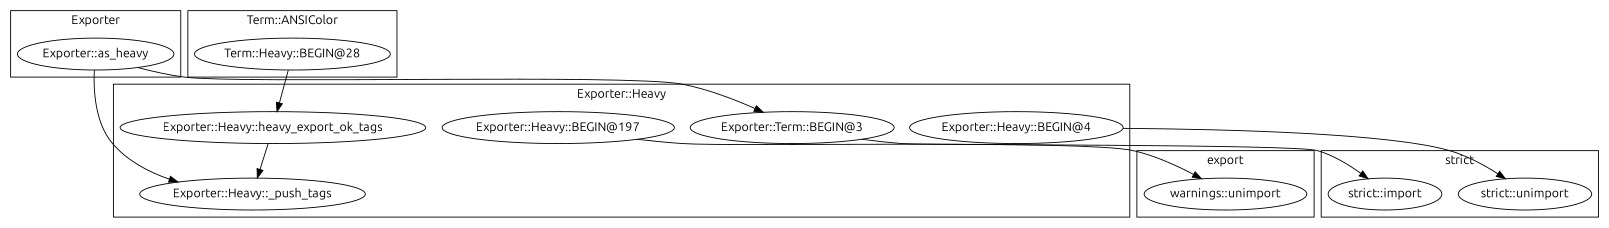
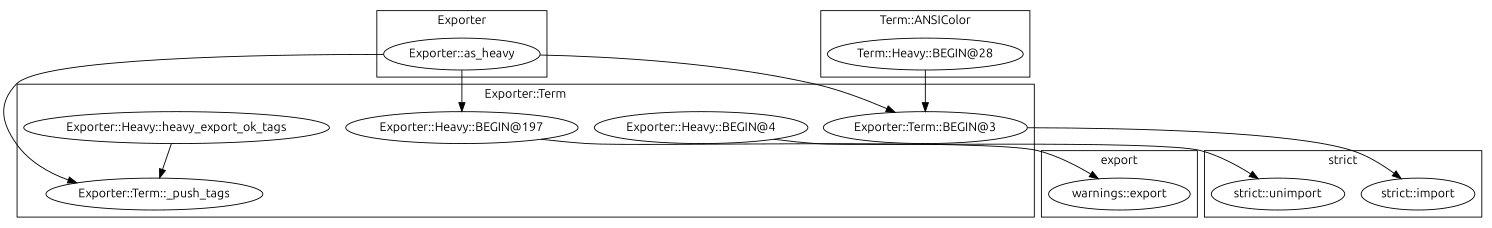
edge "Term::Heavy::BEGIN@28" -> "Exporter::Heavy::heavy_export_ok_tags": now "Term::Heavy::BEGIN@28" -> "Exporter::Term::BEGIN@3"
edge "Exporter::as_heavy" -> "Exporter::Heavy::BEGIN@197": added
cluster "Exporter::Heavy": label "Exporter::Heavy" -> "Exporter::Term"
node "Exporter::Heavy::_push_tags": label "Exporter::Heavy::_push_tags" -> "Exporter::Term::_push_tags"
node "warnings::unimport": label "warnings::unimport" -> "warnings::export"
